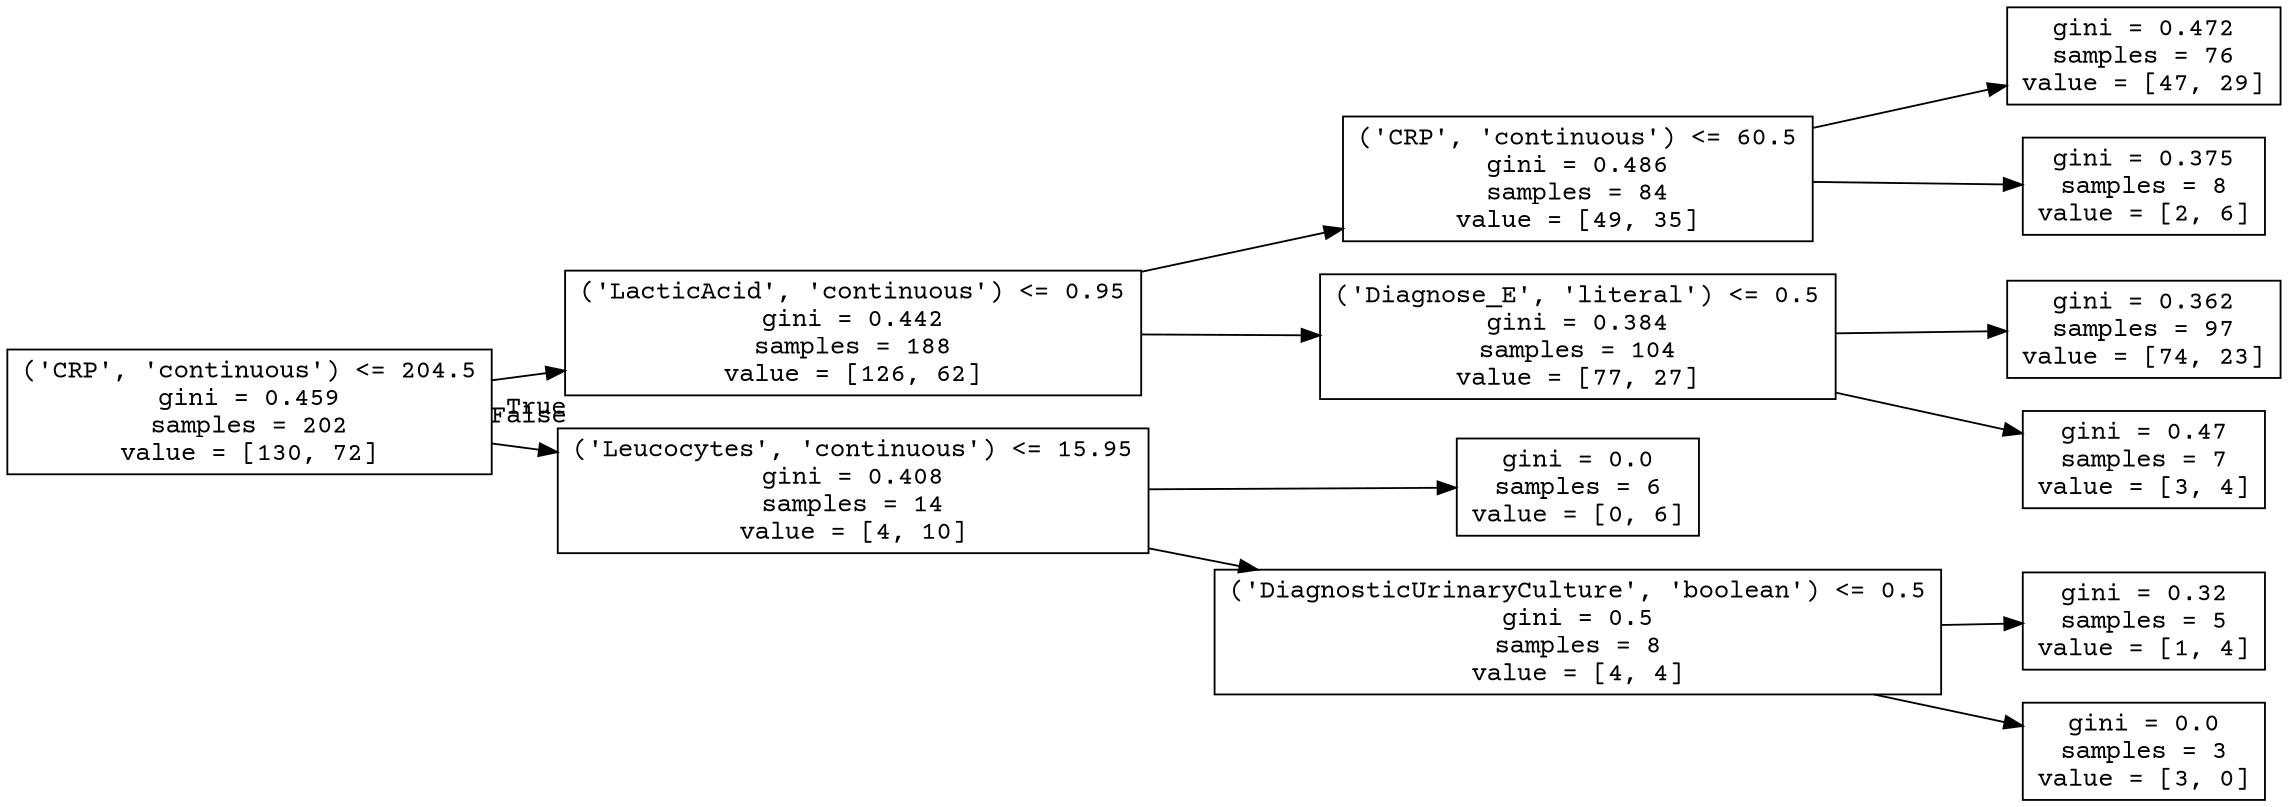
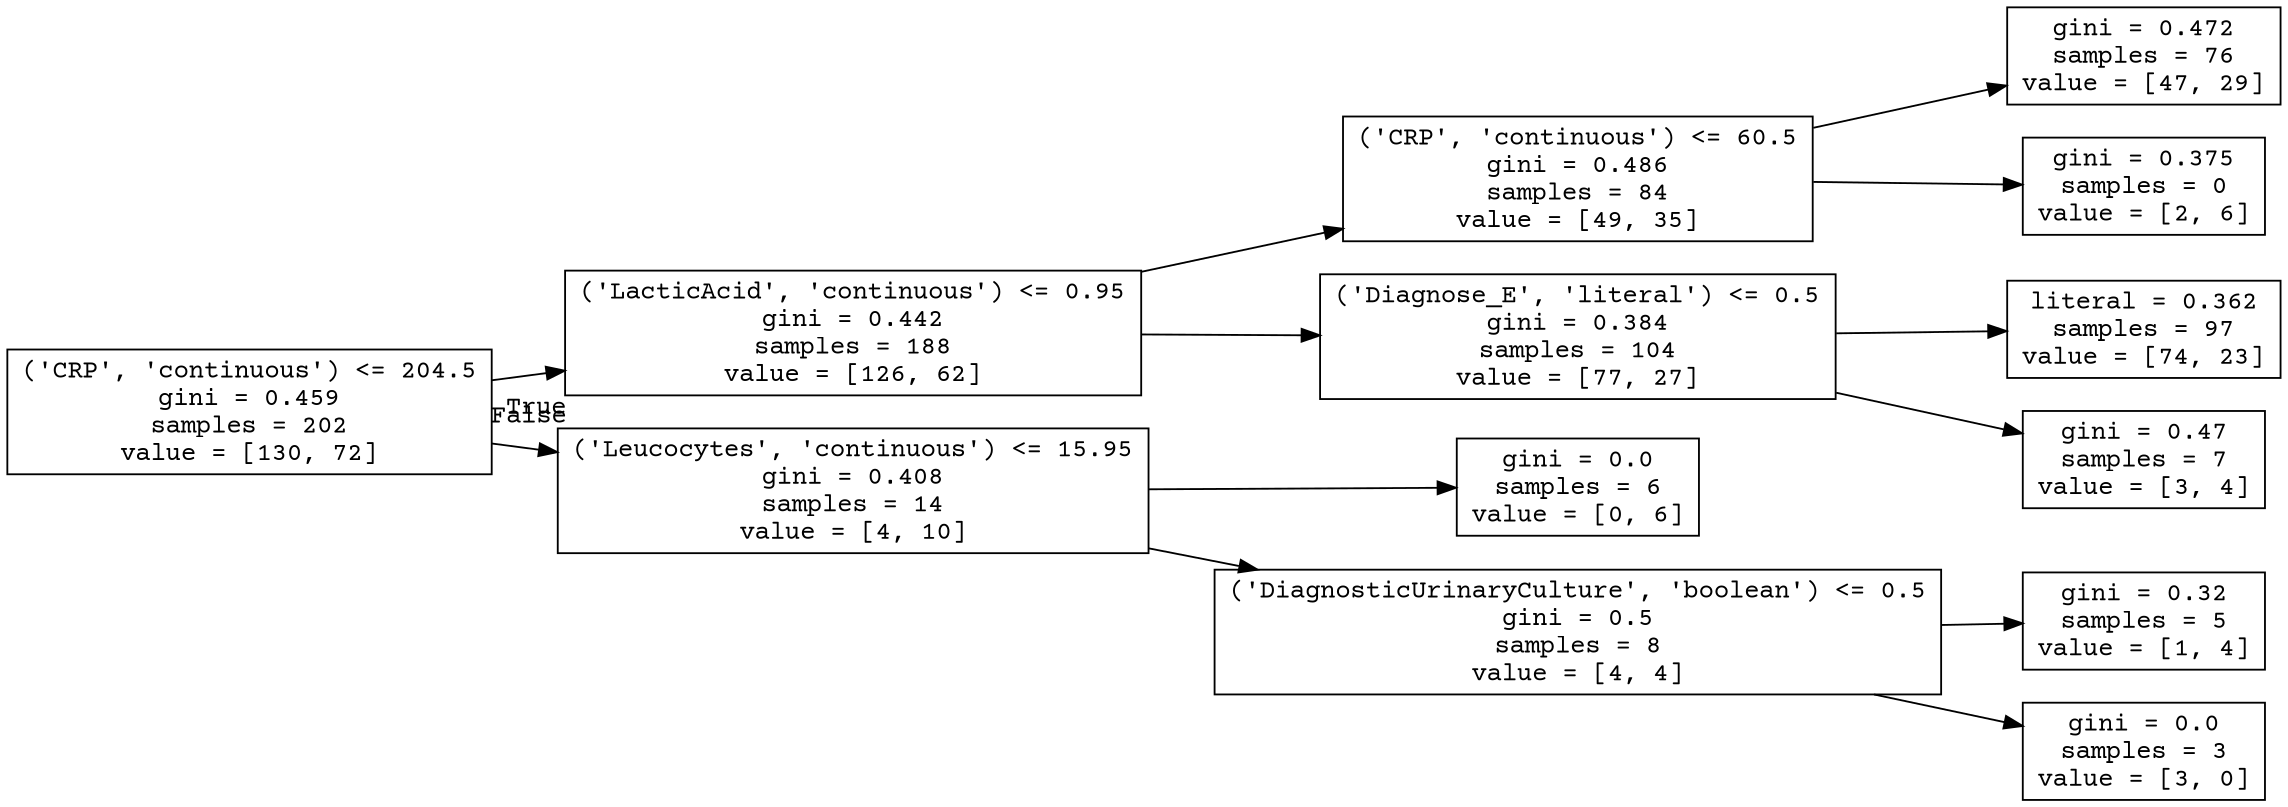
node "gini = 0.375 samples = 8 value = [2, 6]": label "gini = 0.375 samples = 8 value = [2, 6]" -> "gini = 0.375 samples = 0 value = [2, 6]"
node "gini = 0.362 samples = 97 value = [74, 23]": label "gini = 0.362 samples = 97 value = [74, 23]" -> "literal = 0.362 samples = 97 value = [74, 23]"
